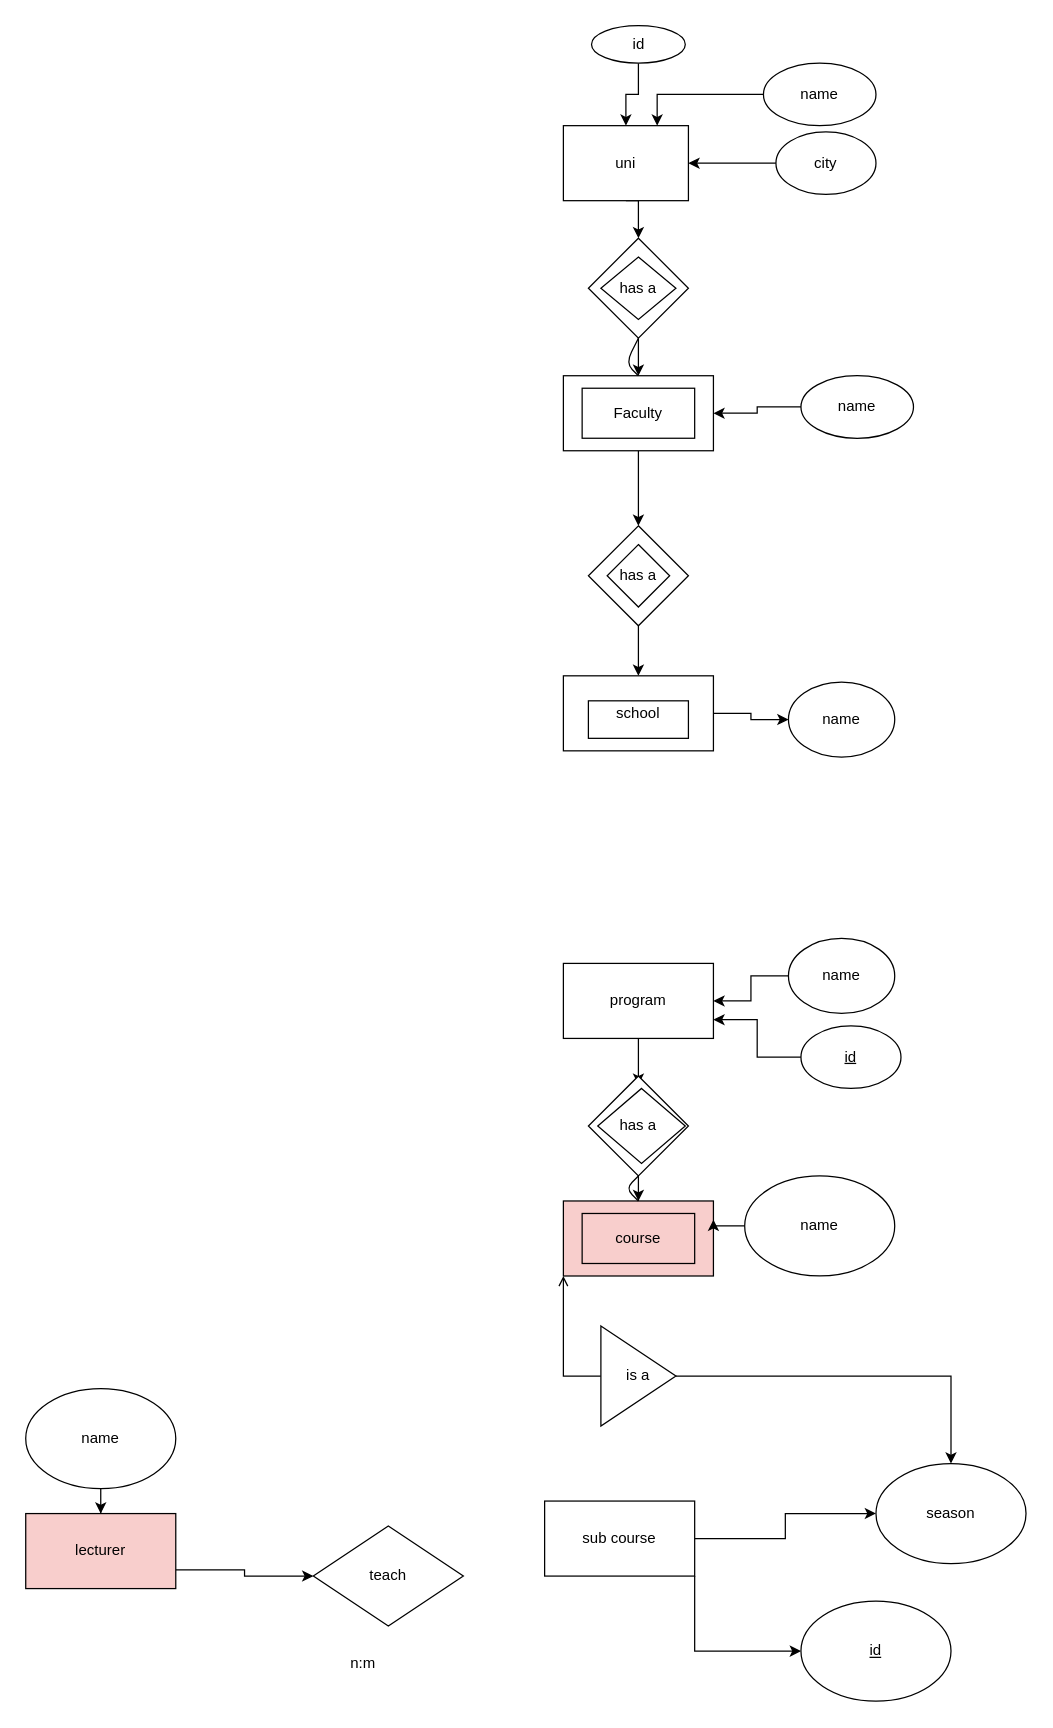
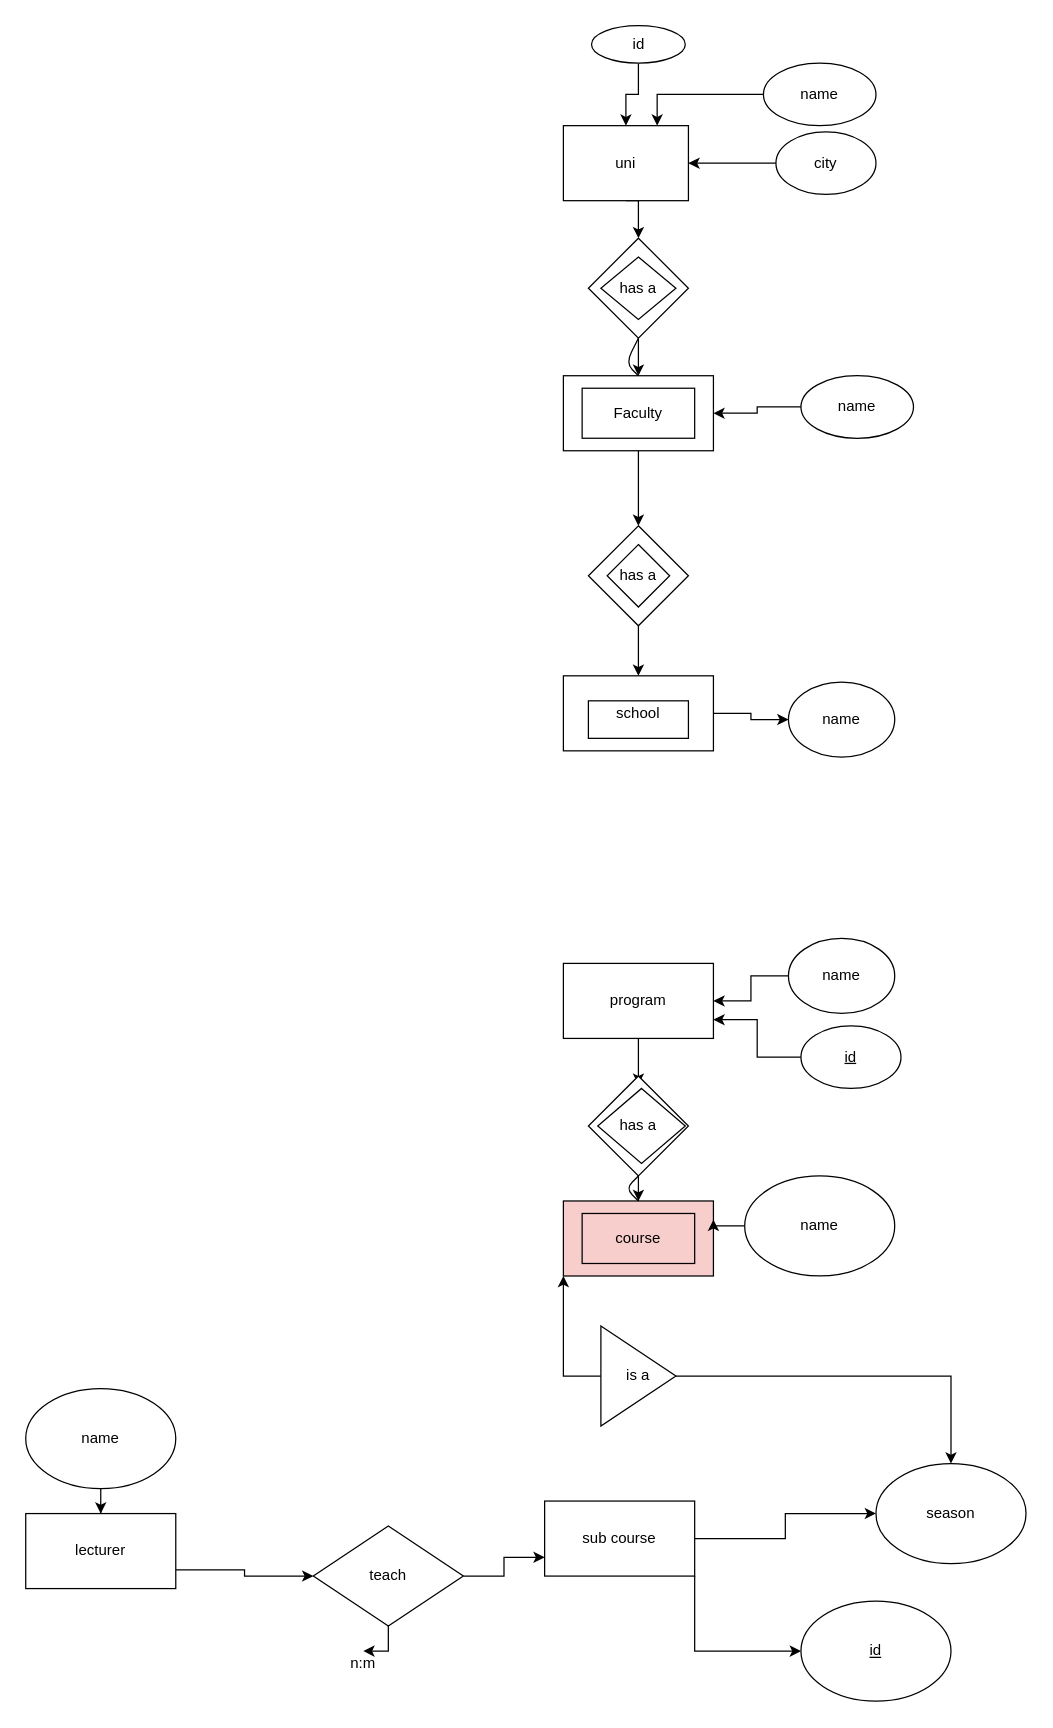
edge "is a" -> "course": arrowhead open -> classic
node "lecturer": fillcolor #f8cecc -> #ffffff
edge "teach" -> "sub course": added
edge "teach" -> "n:m": added
